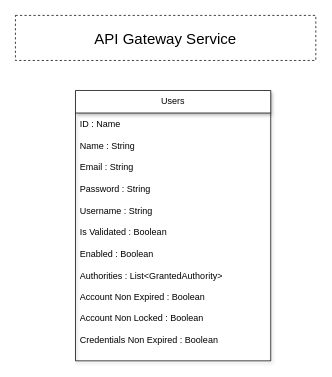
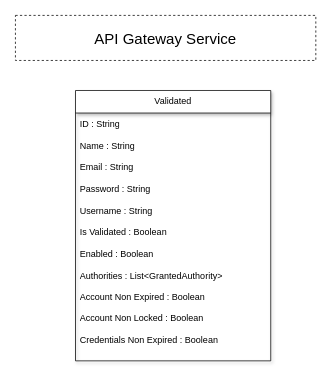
node "Users": label "Users" -> "Validated"
node "ID : Name": label "ID : Name" -> "ID : String"
